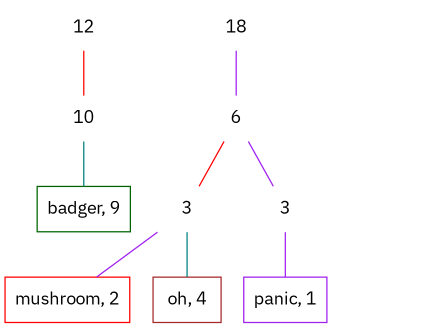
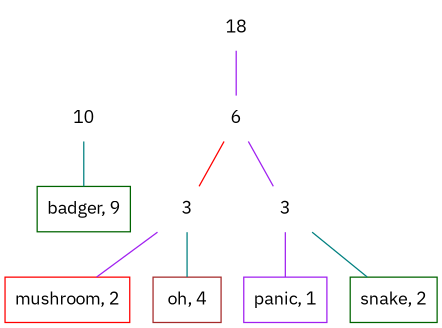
node "12": removed
node "snake, 2": added
